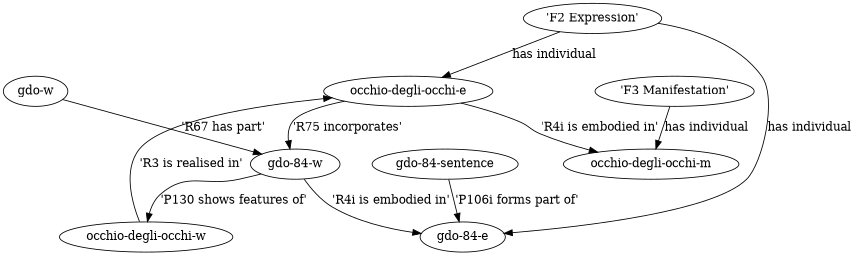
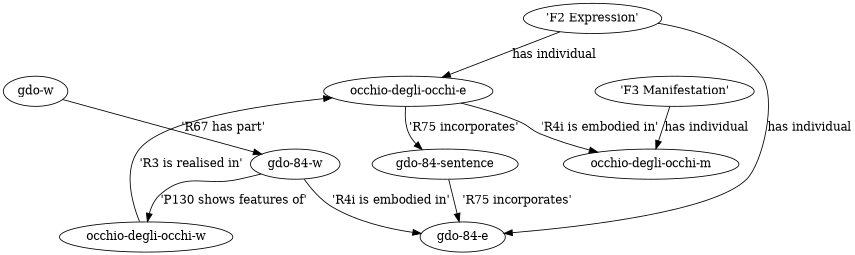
edge "occhio-degli-occhi-e" -> "gdo-84-w": now "occhio-degli-occhi-e" -> "gdo-84-sentence"
edge "gdo-84-sentence" -> "gdo-84-e": label "'P106i forms part of'" -> "'R75 incorporates'"
